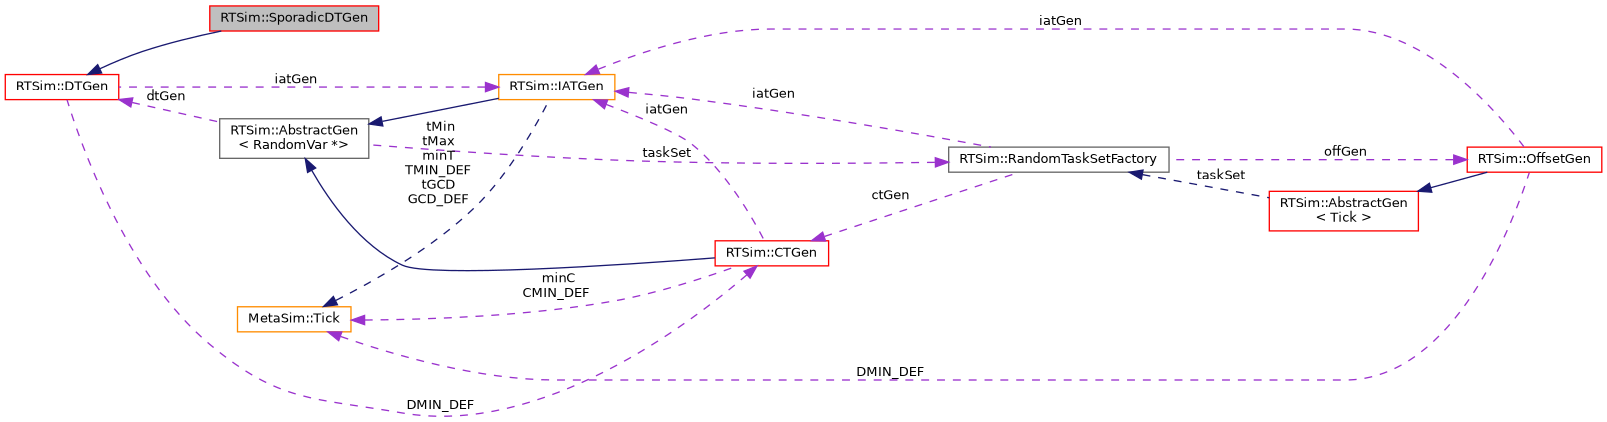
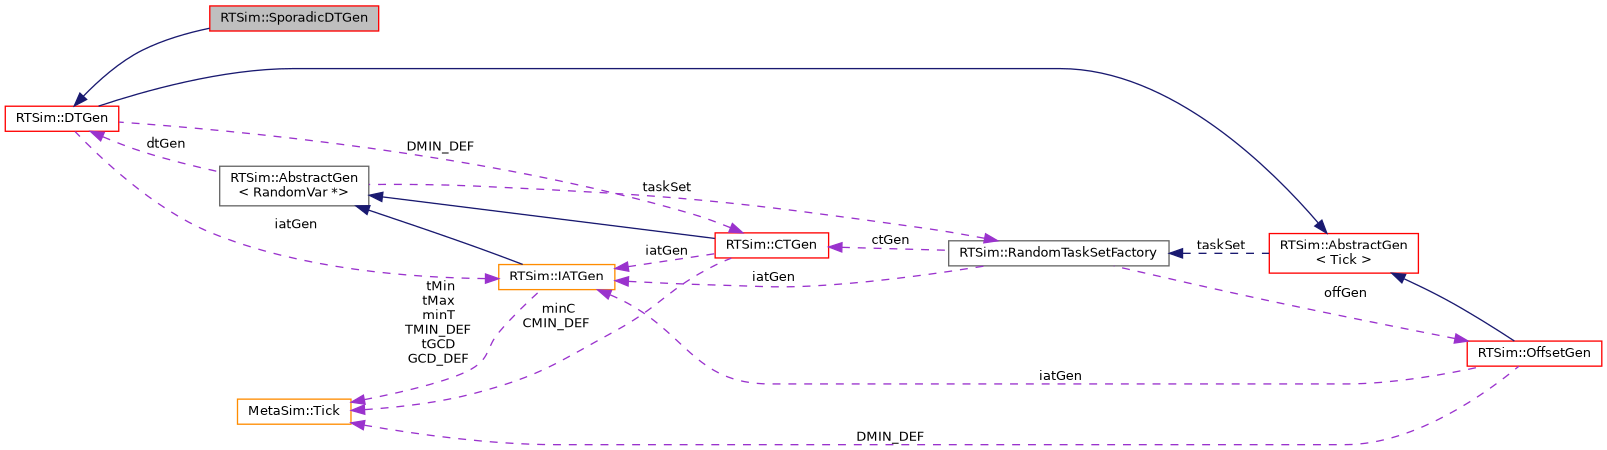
edge "RTSim::DTGen" -> "RTSim::AbstractGen < Tick >": added
edge "RTSim::IATGen" -> "MetaSim::Tick": color midnightblue -> darkorchid3
